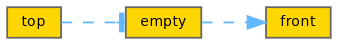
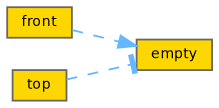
edge "empty" -> "front": reversed
